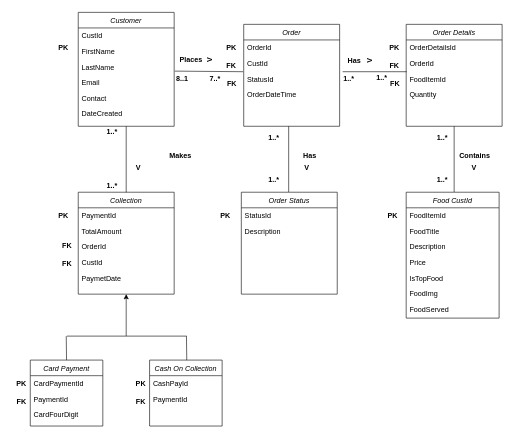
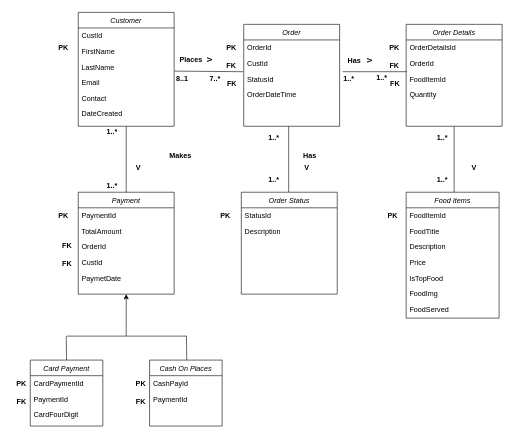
node "Contains": removed
node "Collection": label "Collection" -> "Payment"
node "Food CustId": label "Food CustId" -> "Food Items"
node "Cash On Collection": label "Cash On Collection" -> "Cash On Places"
